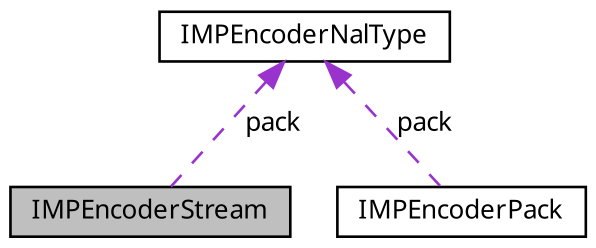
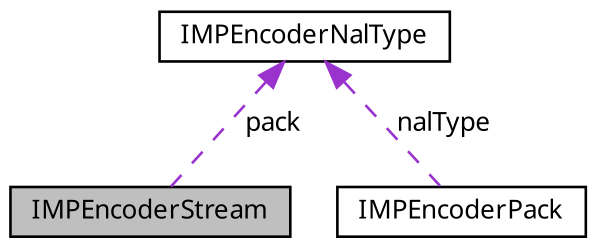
edge "IMPEncoderPack" -> "IMPEncoderNalType": label " pack" -> " nalType"
